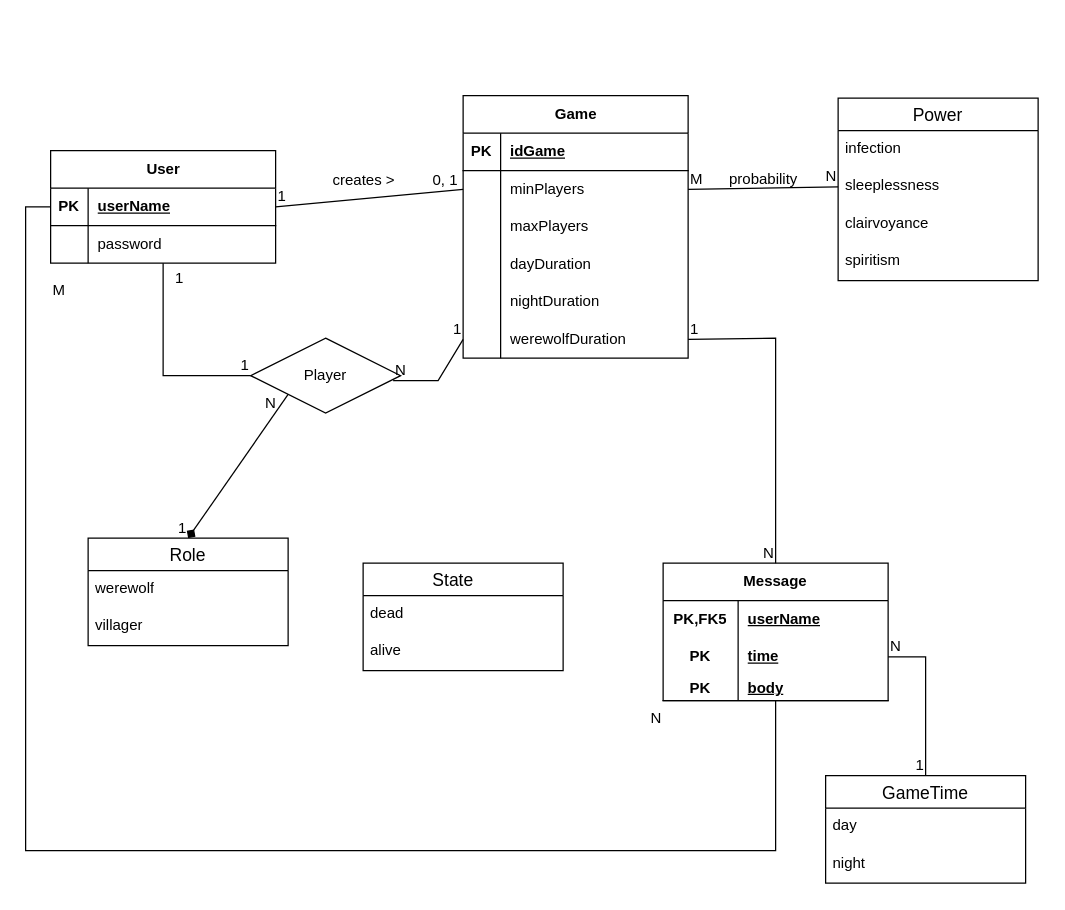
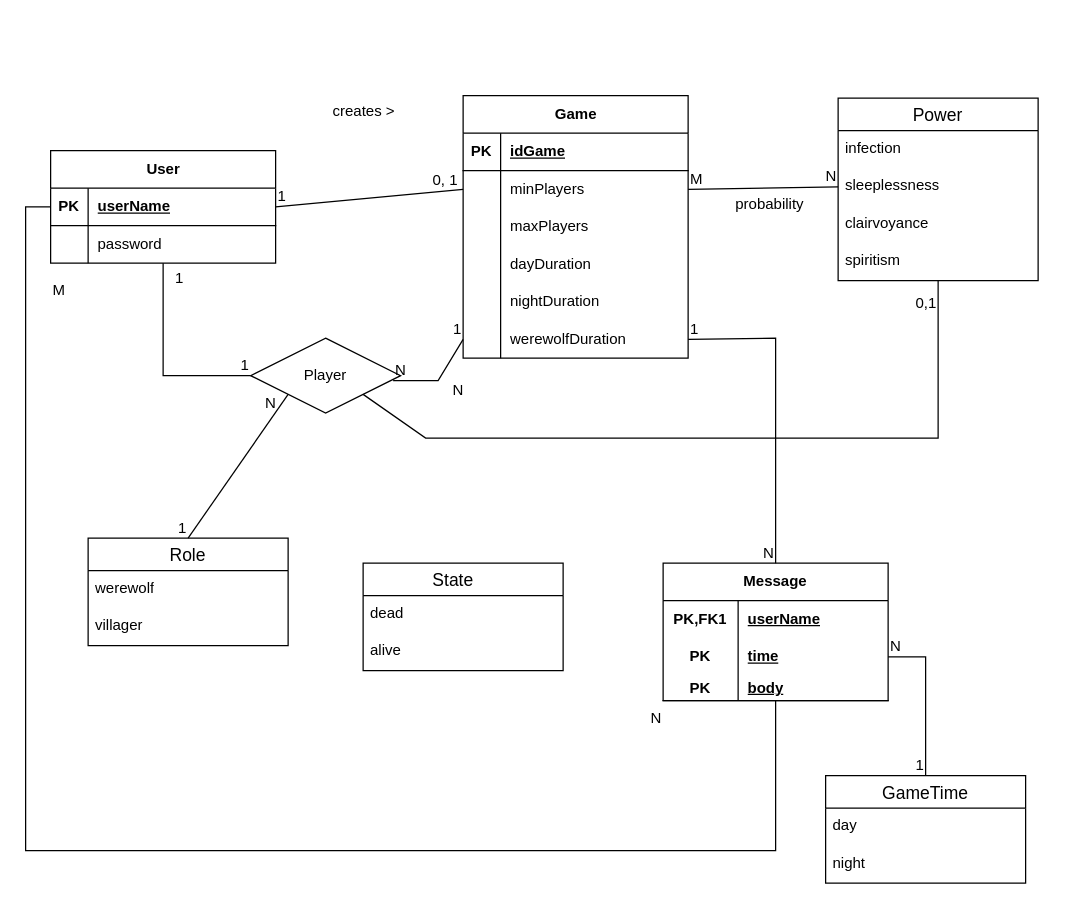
node "probability": moved (763, 179) -> (769, 204)
node "creates >": moved (363, 182) -> (363, 113)
edge "Power" -- "Player": added, labels "0,1", "N"
edge "Player" -> "Role": arrowhead diamond -> none
node "PK,FK5": label "PK,FK5" -> "PK,FK1"
